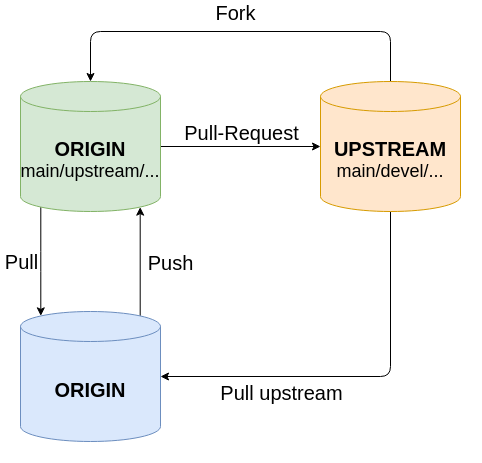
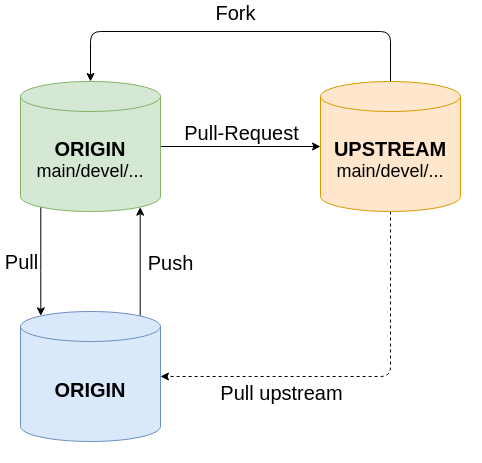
node "ORIGIN main/upstream/...": label "ORIGIN main/upstream/..." -> "ORIGIN main/devel/..."
edge "UPSTREAM main/devel/..." -> "ORIGIN": style solid -> dashed
